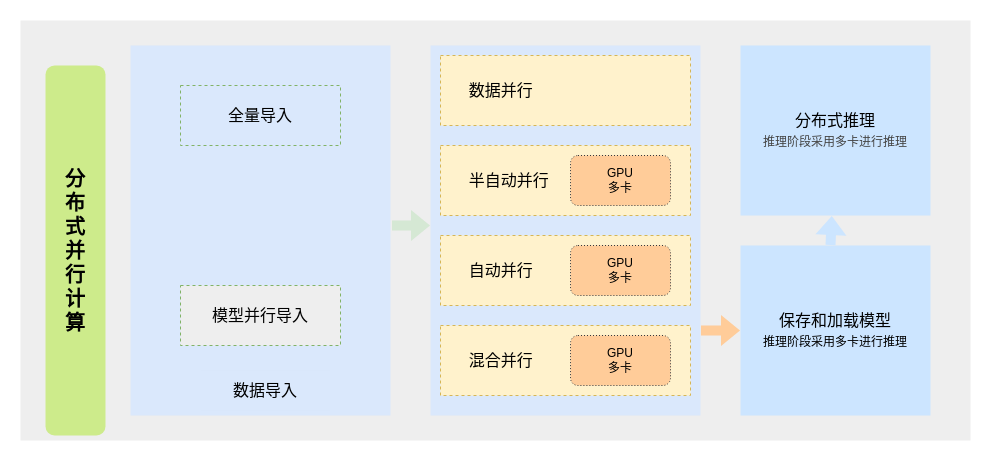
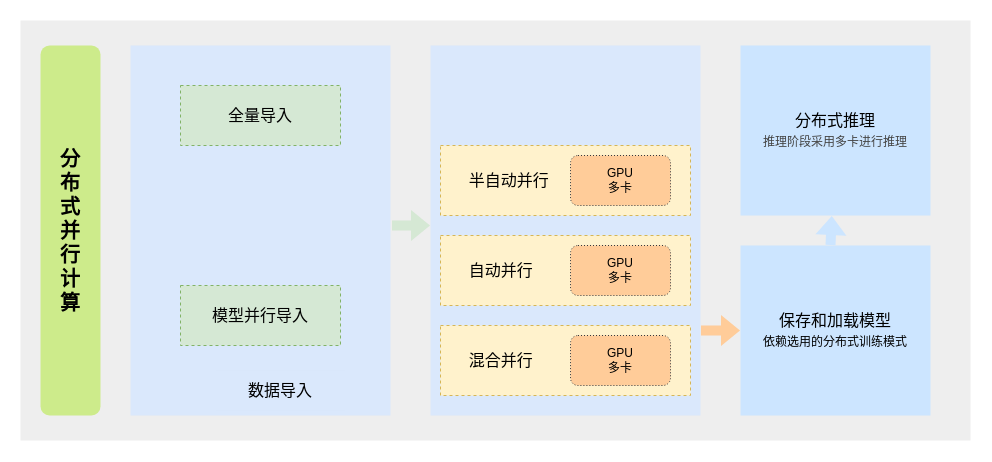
node "数据并行": removed
node "全量导入": fillcolor #dae8fc -> #d5e8d4
node "分 布 式 并 行 计 算": moved (76, 251) -> (71, 231)
node "模型并行导入": fillcolor #eeeeee -> #d5e8d4
node "保存和加载模型 推理阶段采用多卡进行推理": label "保存和加载模型 推理阶段采用多卡进行推理" -> "保存和加载模型 依赖选用的分布式训练模式"
node "数据导入": moved (266, 391) -> (281, 391)
